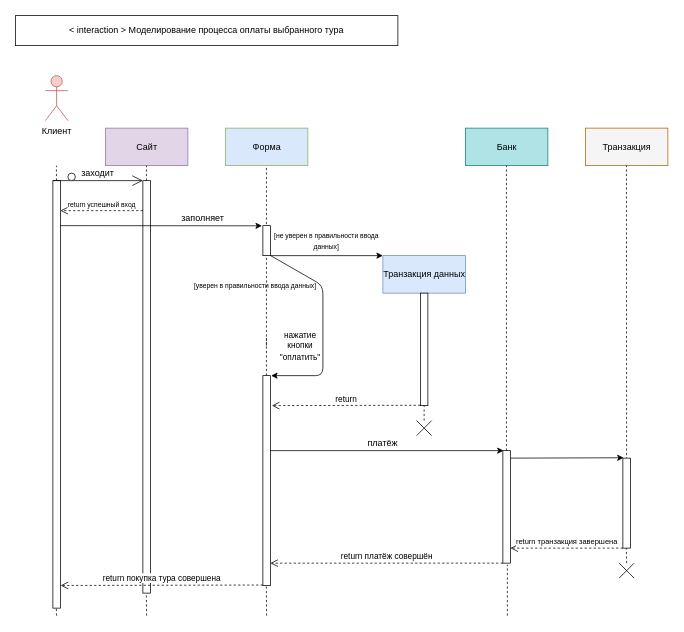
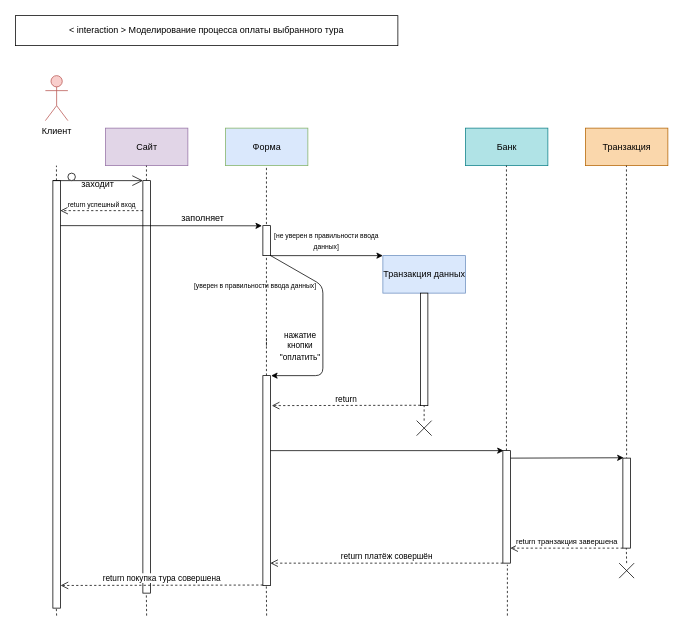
node "Транзакция": fillcolor #f5f5f5 -> #fad7ac
node "заходит": moved (98, 173) -> (98, 184)
node "платёж": removed
